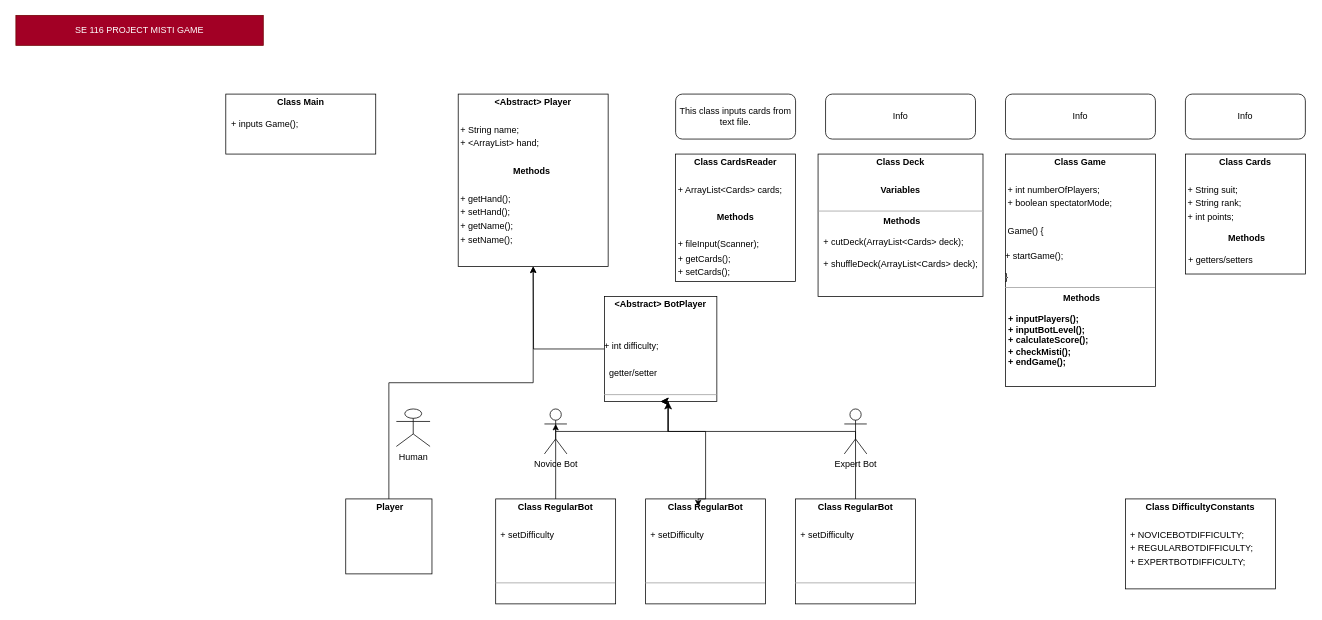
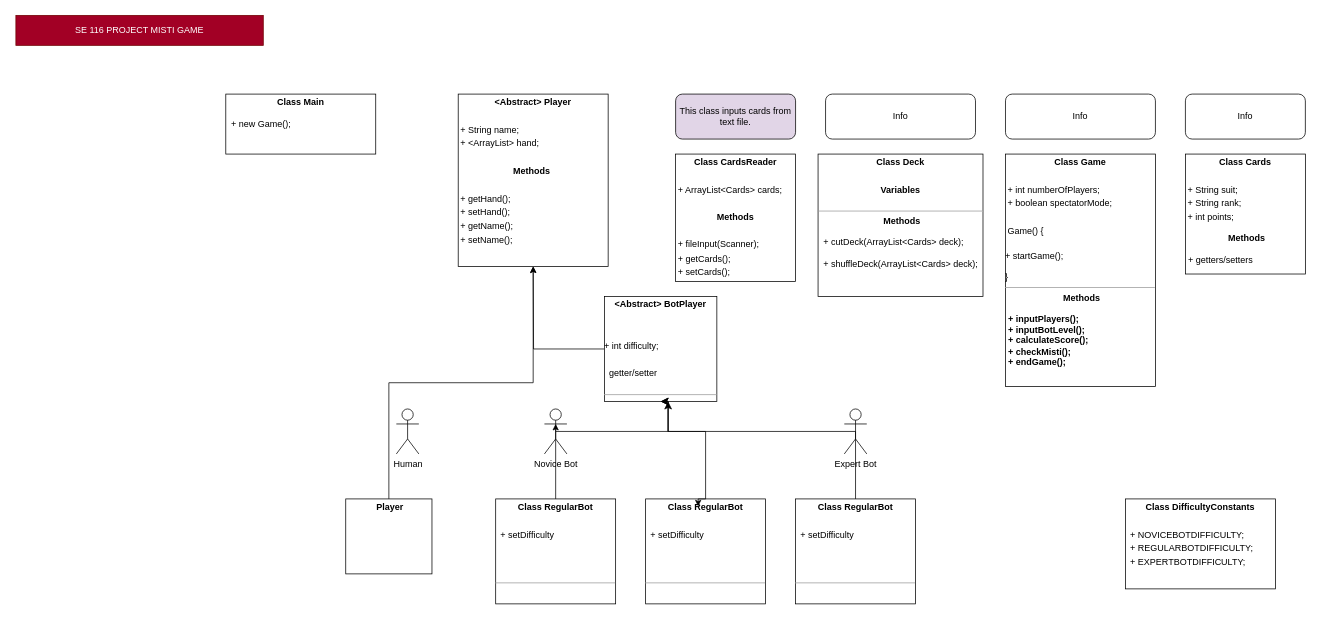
node "Class Main + inputs Game();": label "Class Main + inputs Game();" -> "Class Main + new Game();"
node "This class inputs cards from text file.": fillcolor #ffffff -> #e1d5e7
node "Human": size 34x38 -> 23x45
